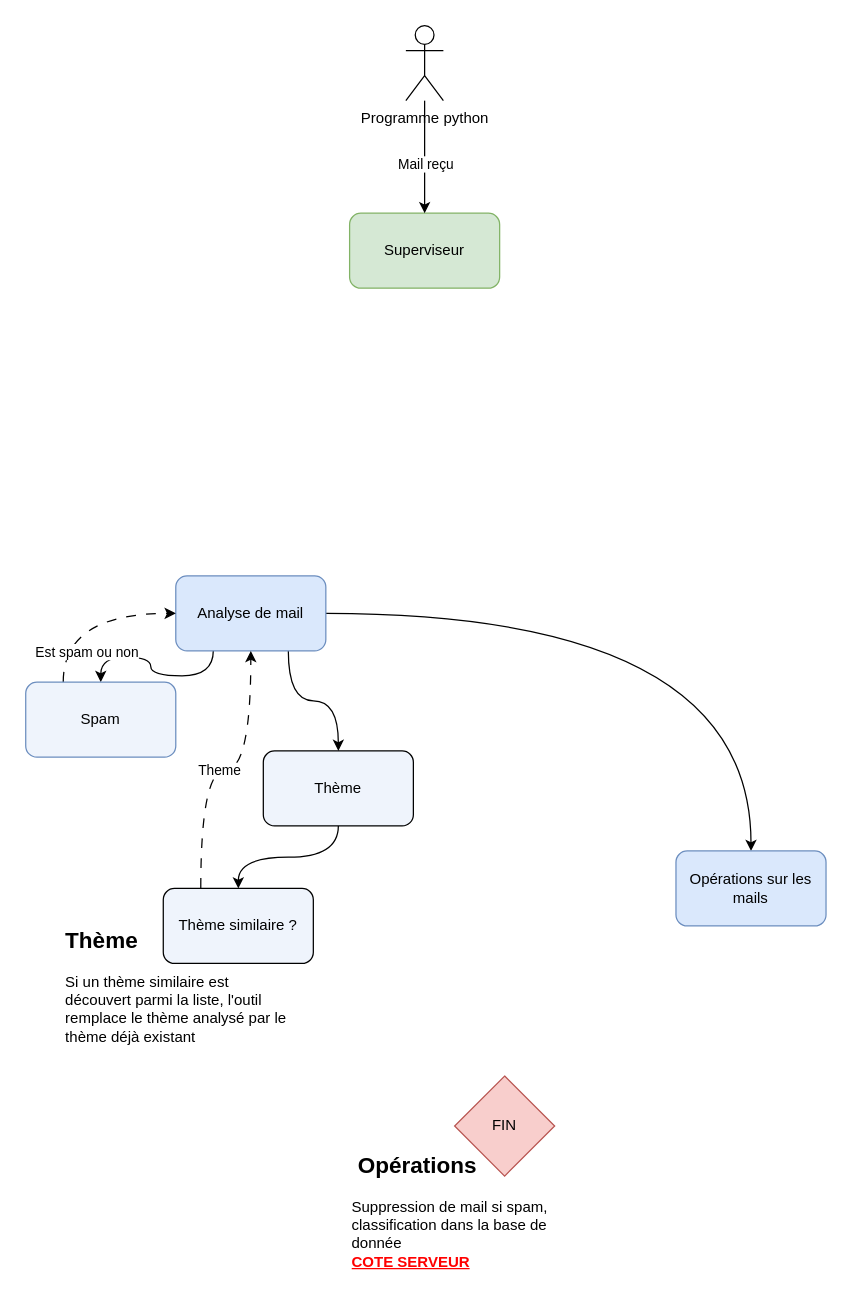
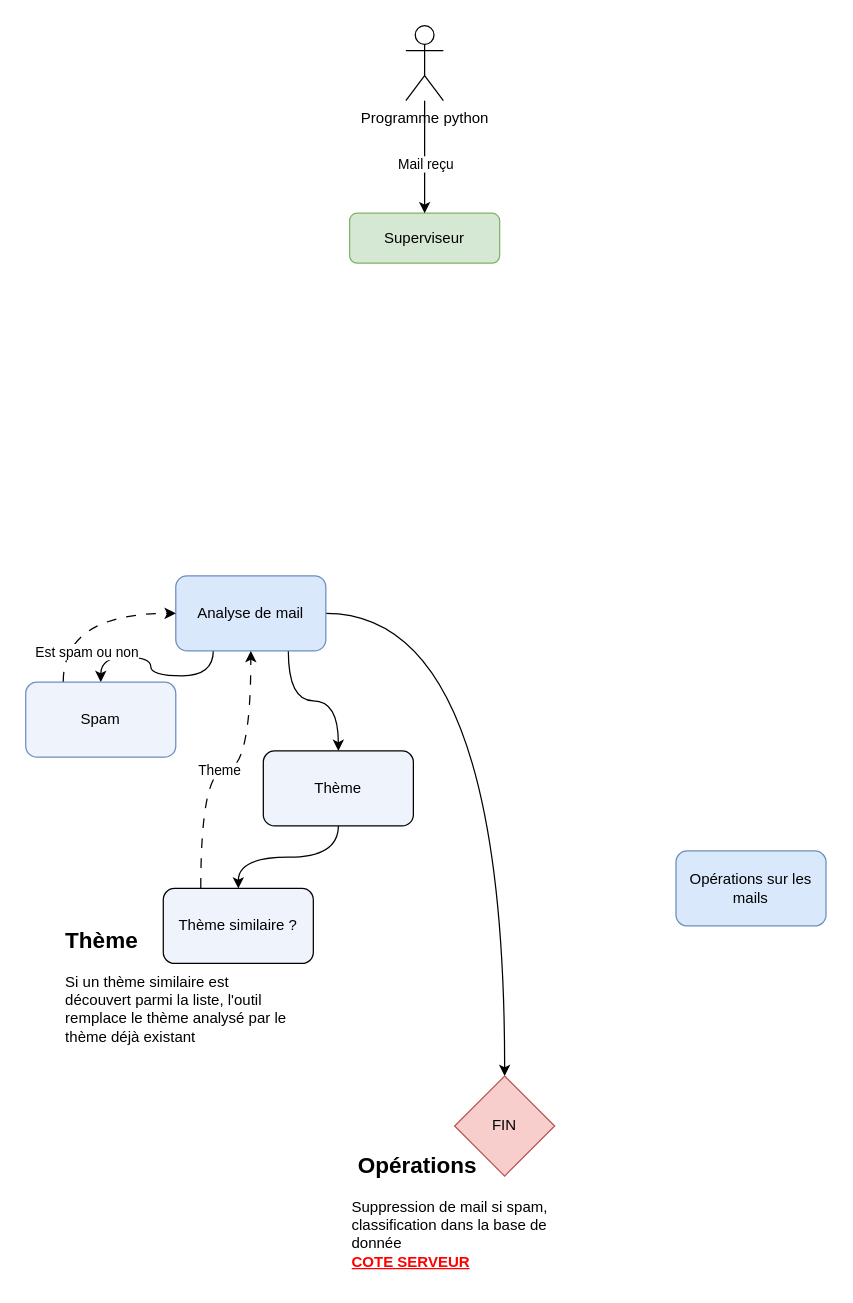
node "Superviseur": size 150x75 -> 150x50
edge "Analyse de mail" -> "Opérations sur les mails": now "Analyse de mail" -> "FIN"
